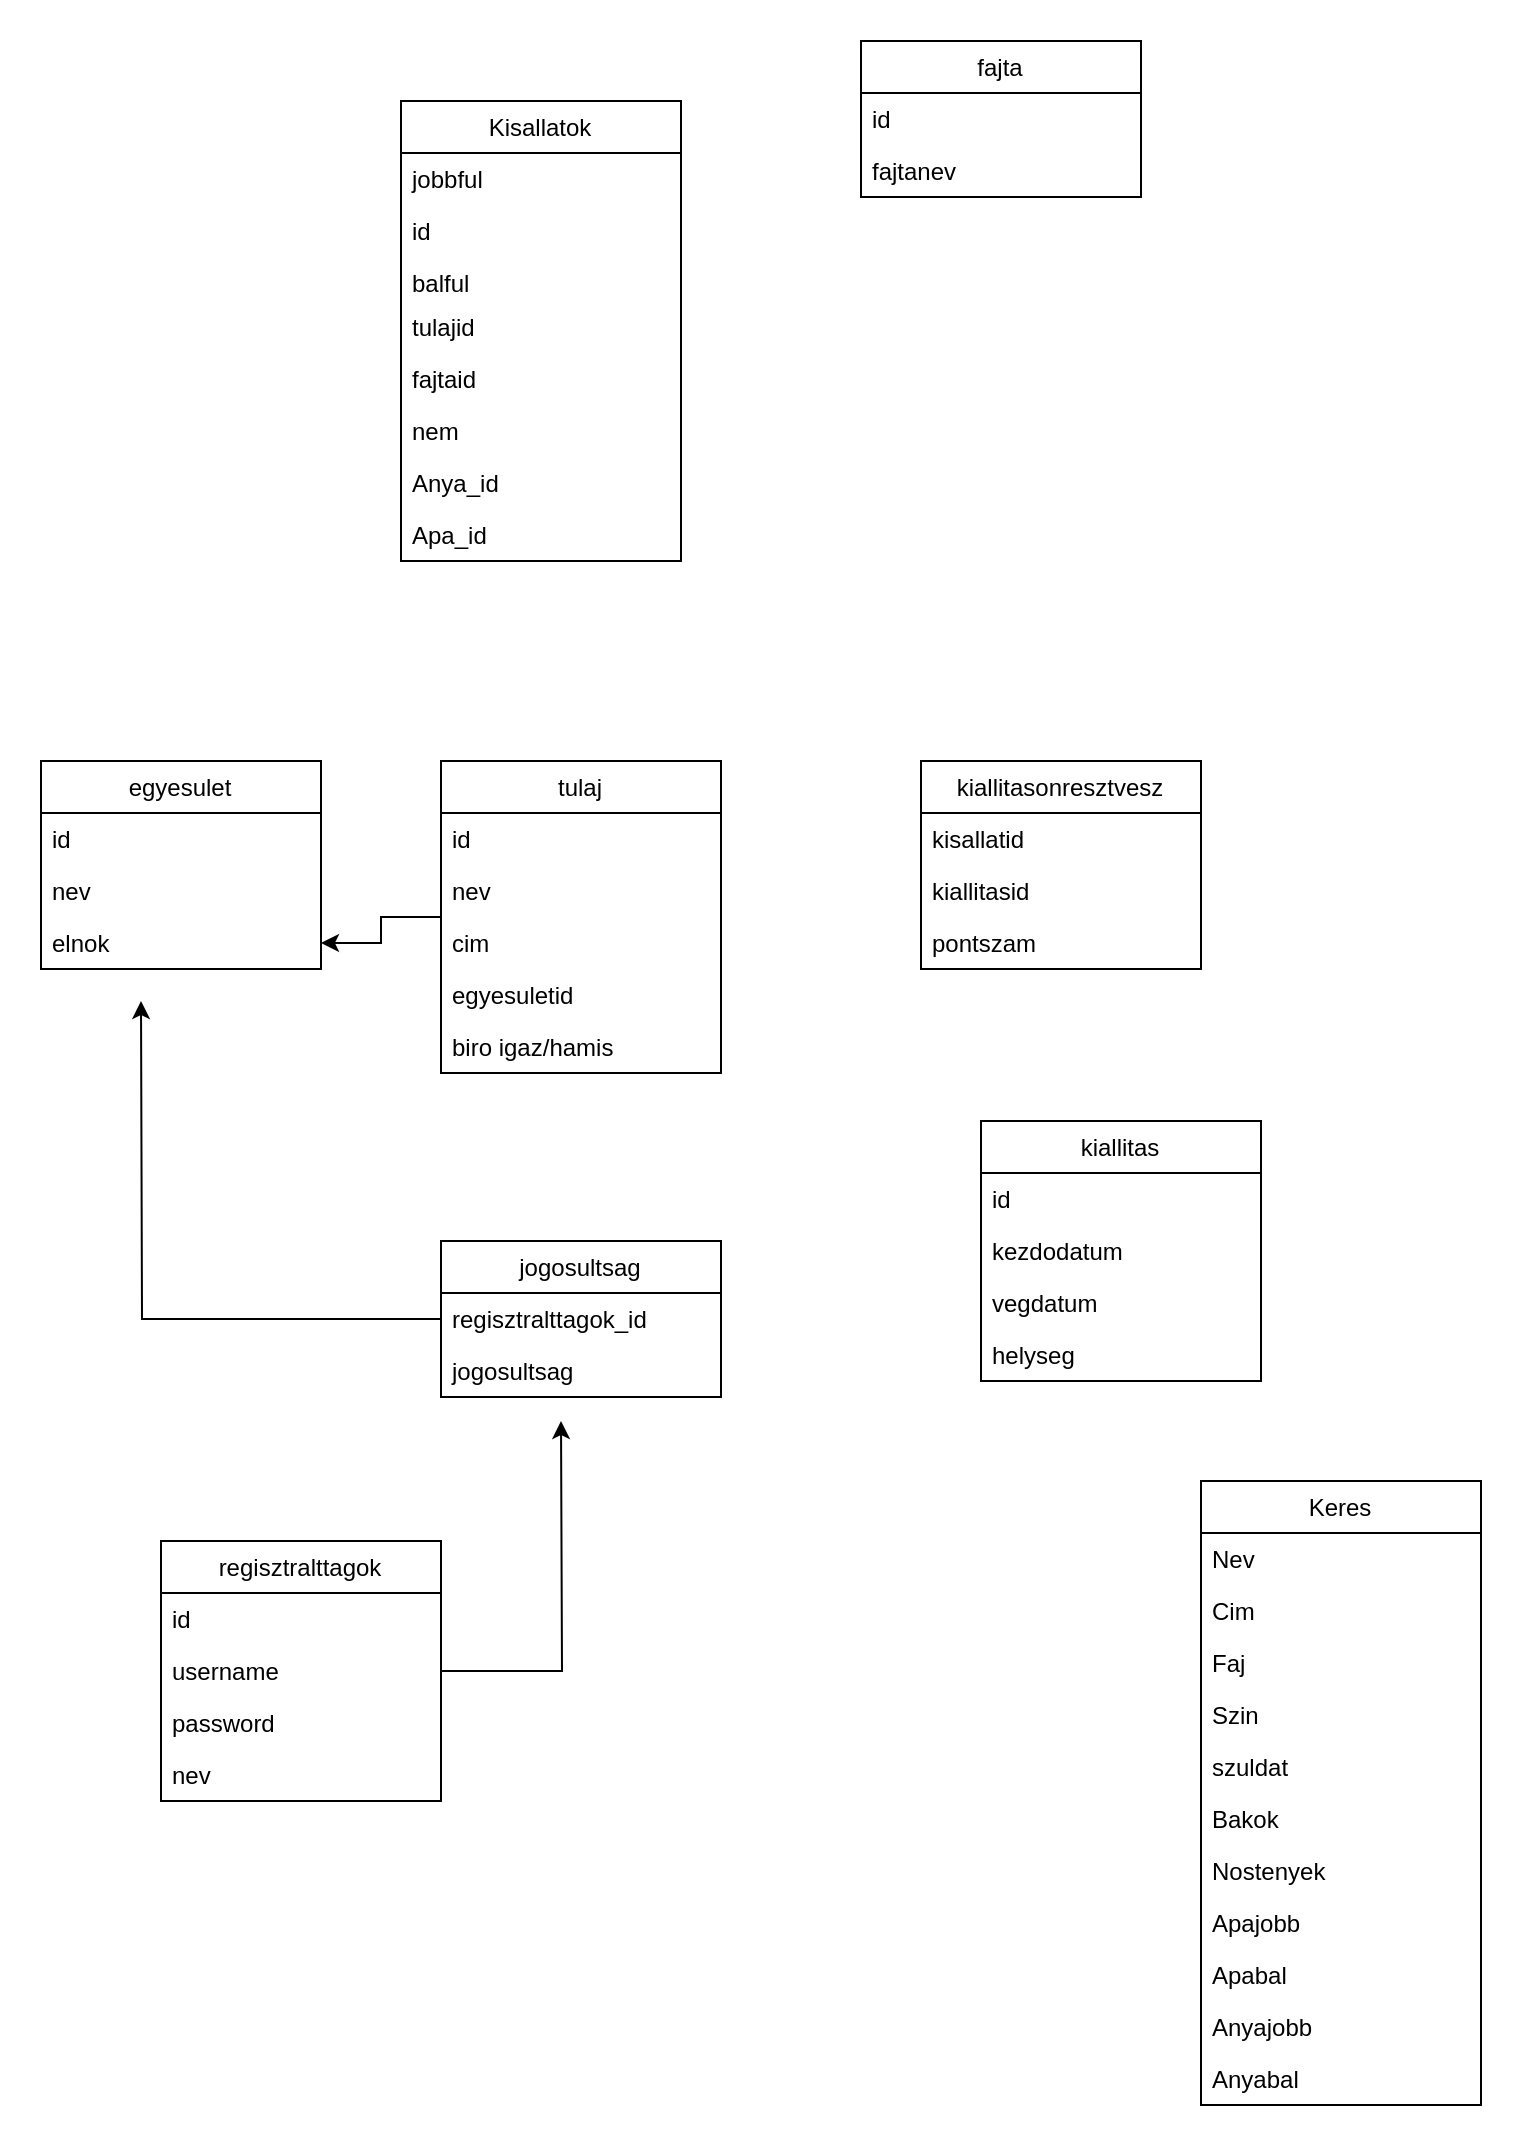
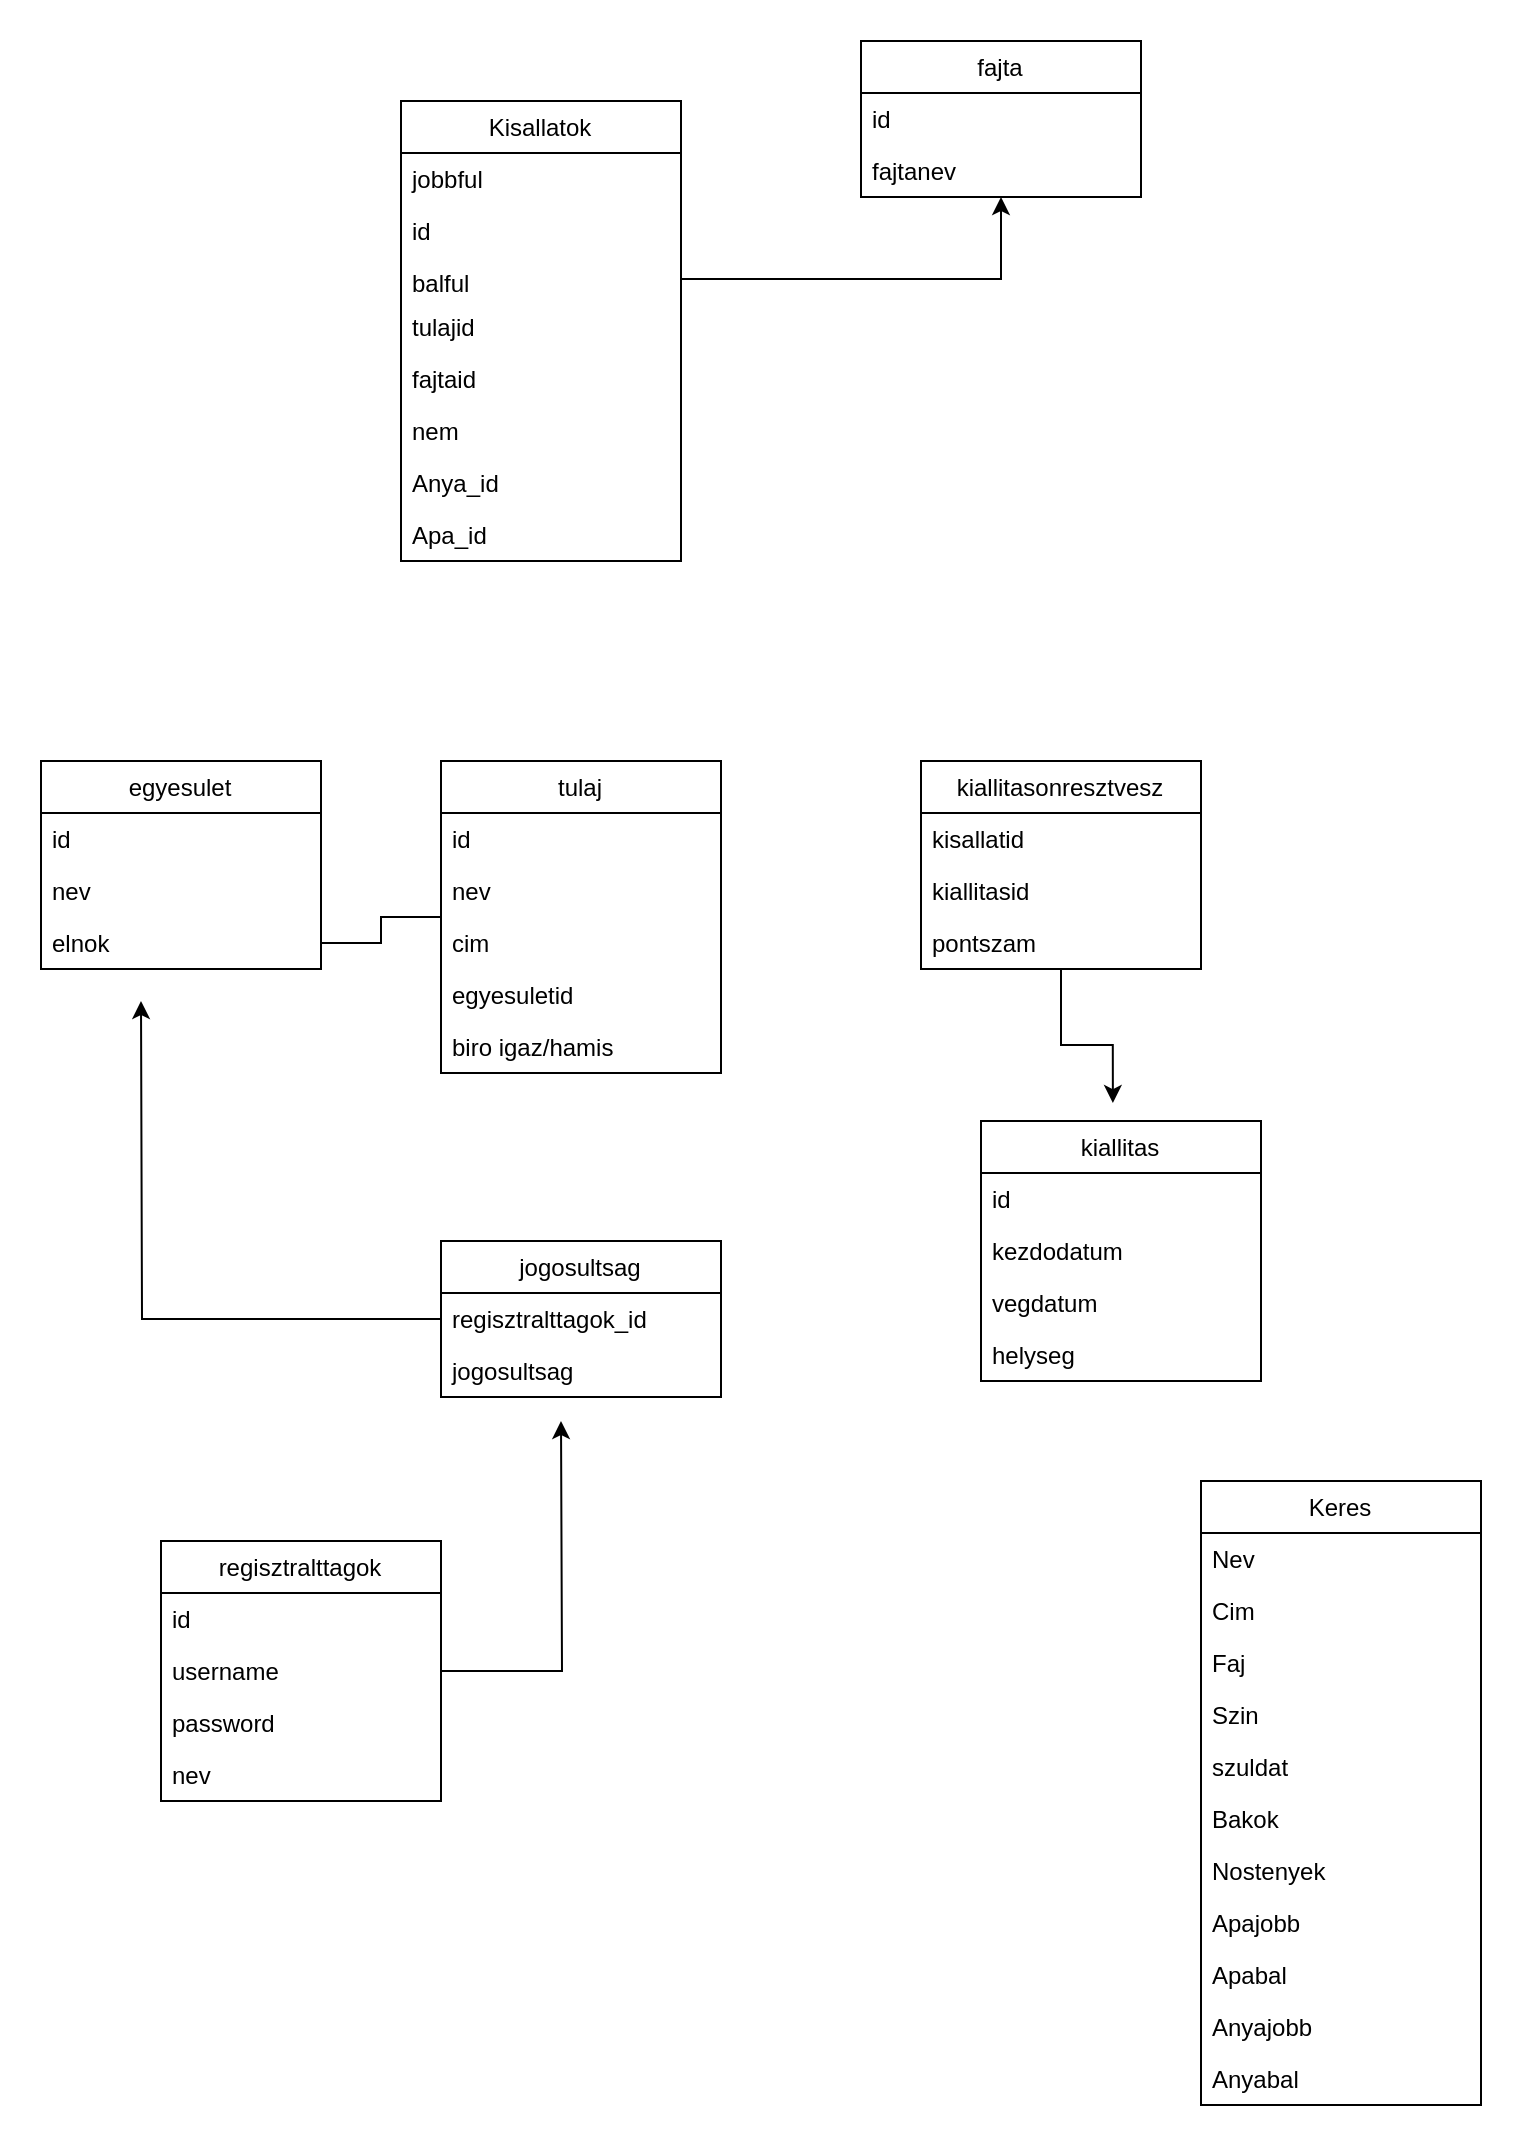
edge "balful" -> "fajta": added
edge "tulaj" -> "elnok": arrowhead classic -> none
edge "kiallitasonresztvesz" -> "kiallitas": added
